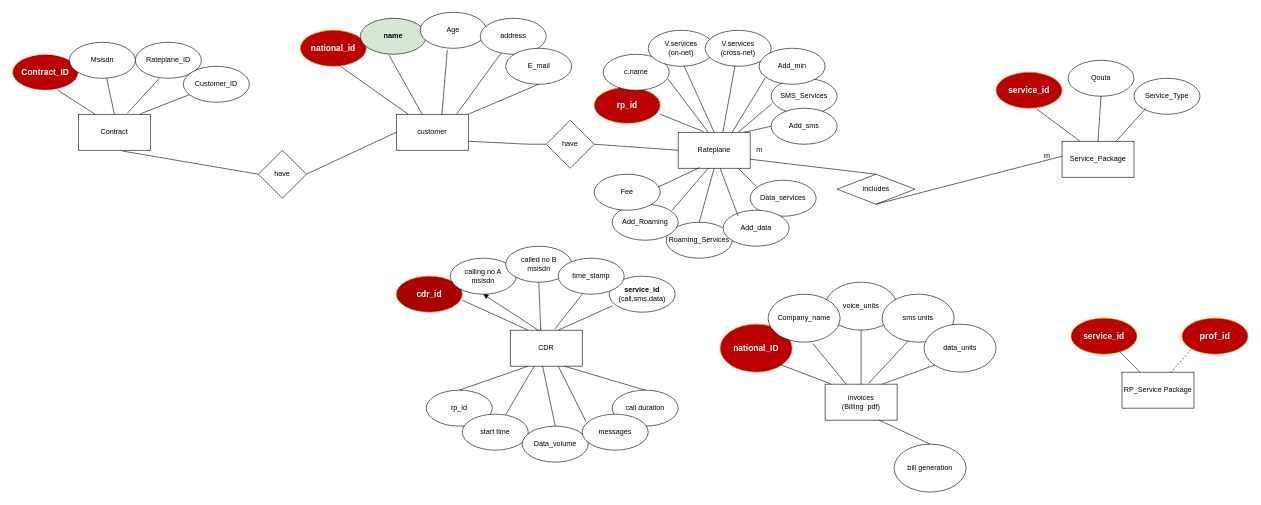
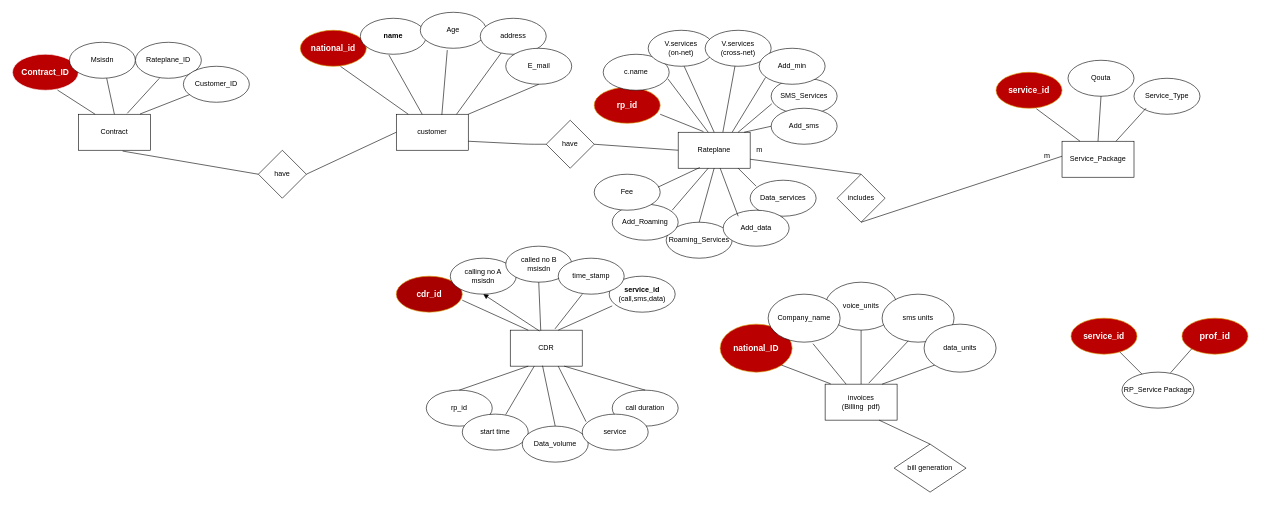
node "name": fillcolor #d5e8d4 -> #ffffff
node "includes": size 78x30 -> 48x48
edge "prof_id" -- "RP_Service Package": style dashed -> solid
node "RP_Service Package": shape rectangle -> ellipse
node "messages": label "messages" -> "service"
node "bill generation": shape ellipse -> diamond
